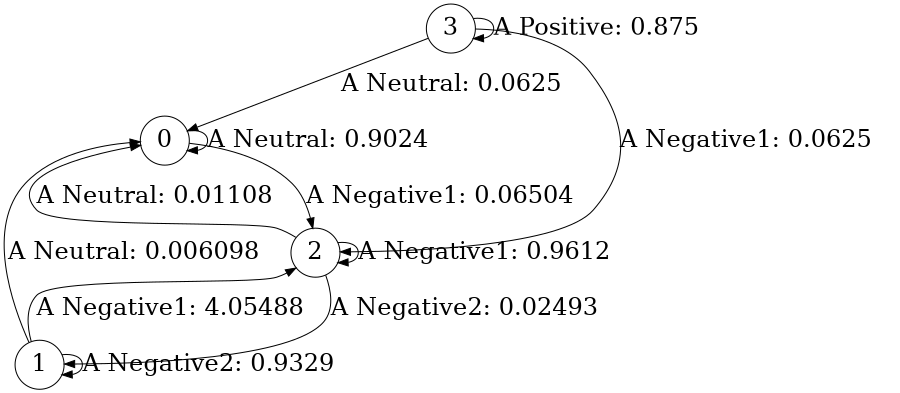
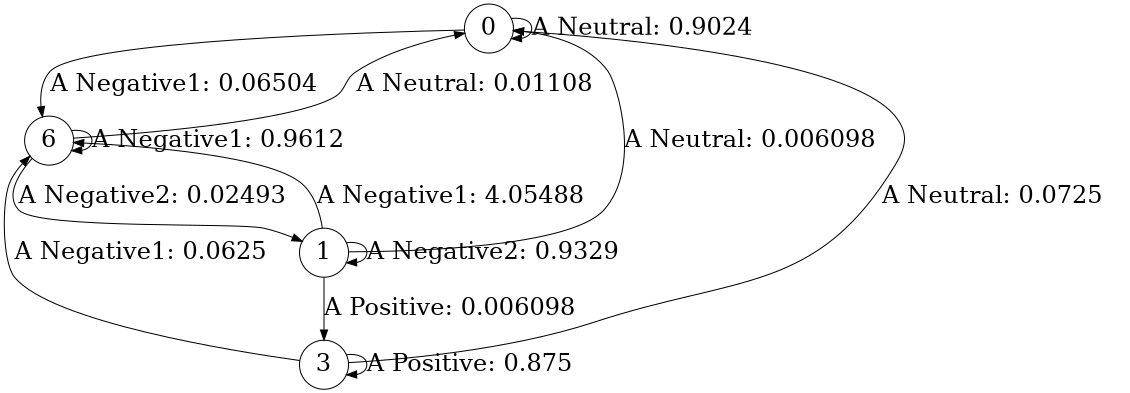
edge "3" -> "0": label "A Neutral: 0.0625   " -> "A Neutral: 0.0725   "
node "2": label "2" -> "6"
edge "1" -> "3": added, label "A Positive: 0.006098"
